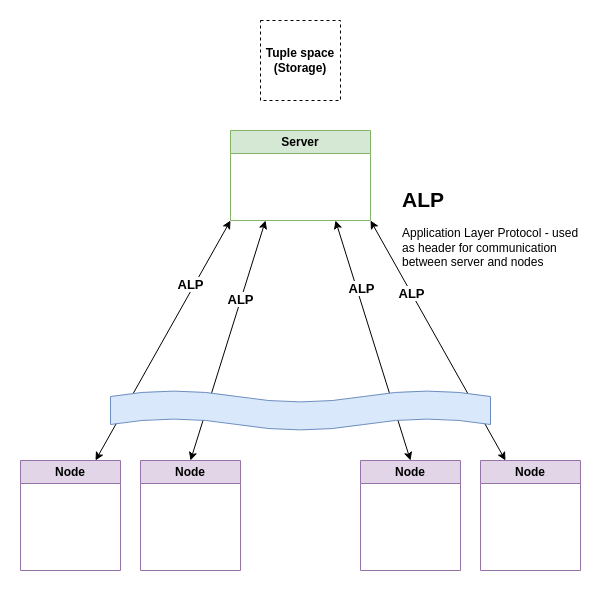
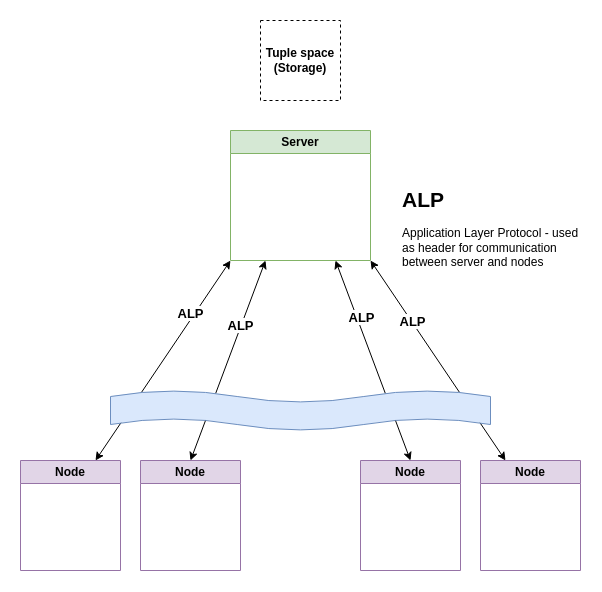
node "Server": size 140x90 -> 140x130
